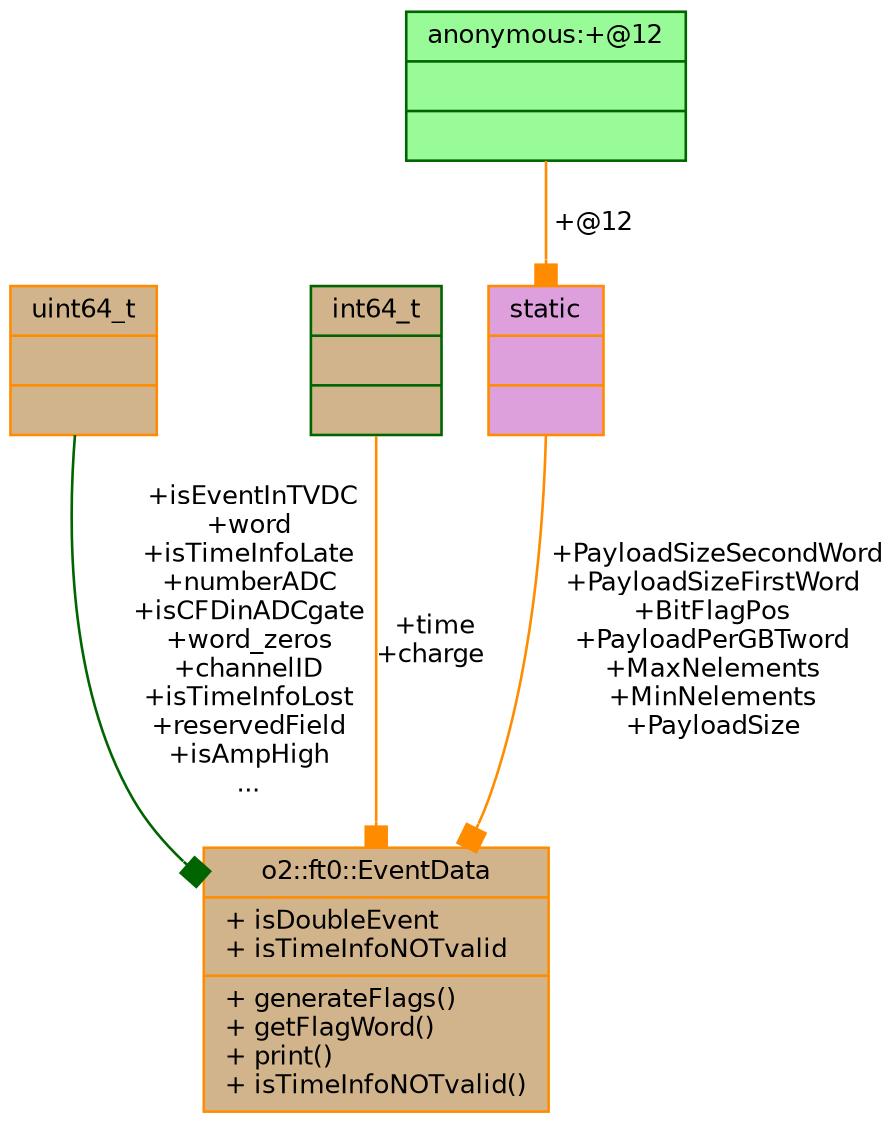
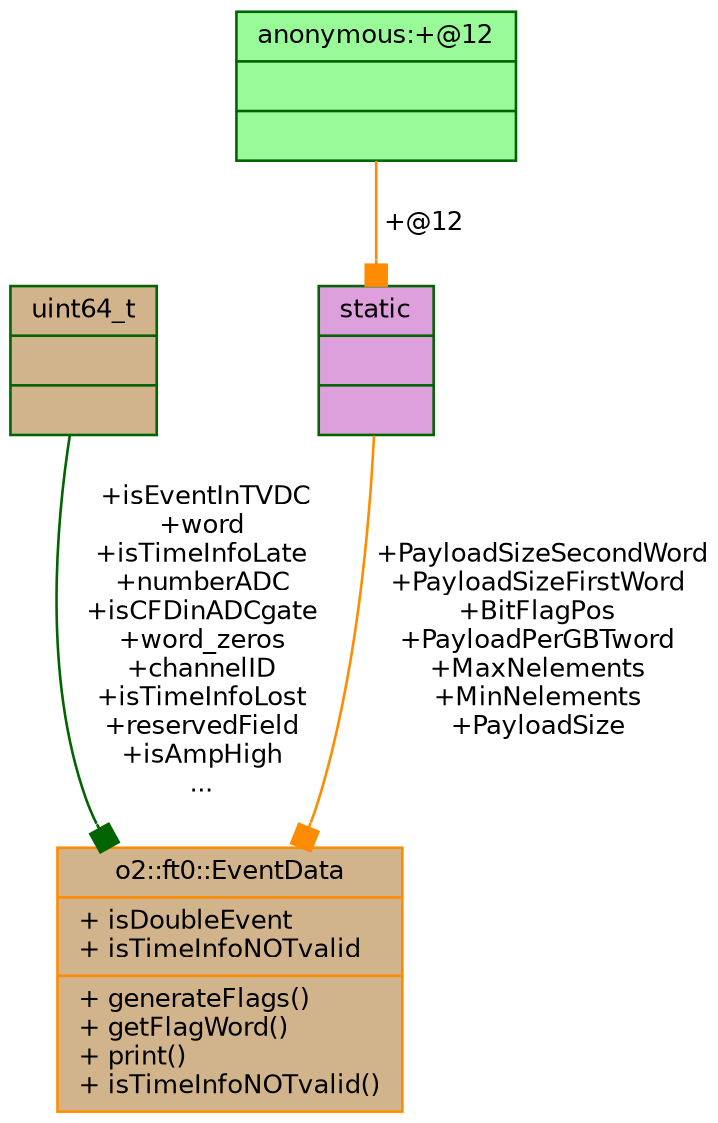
node "uint64_t": color darkorange -> darkgreen
node "int64_t": removed
node "static": color darkorange -> darkgreen
